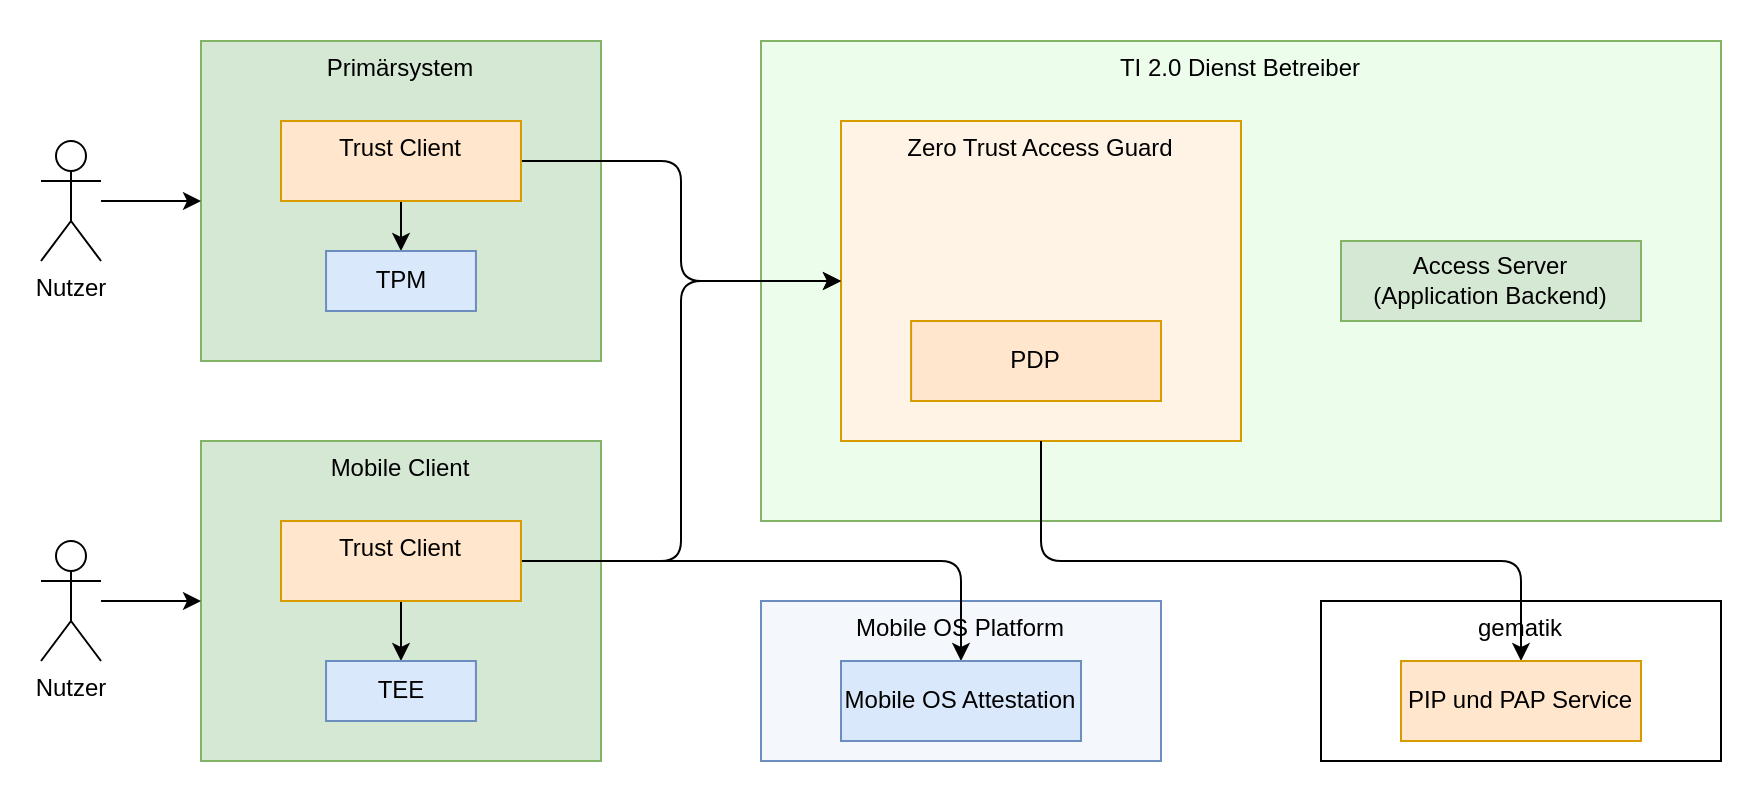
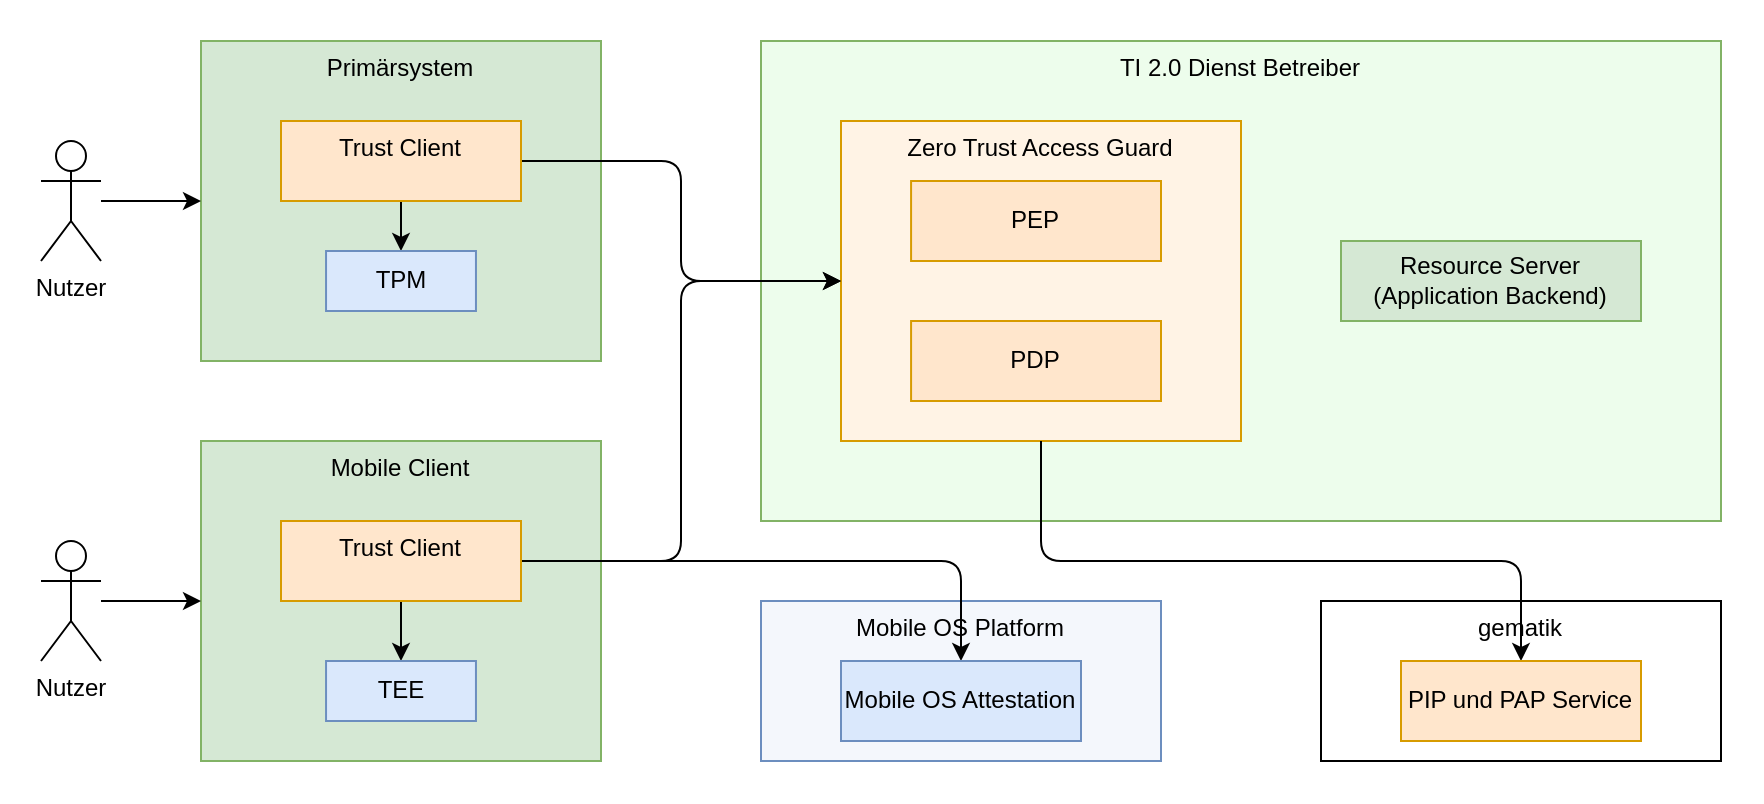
node "PEP": added
node "Access Server (Application Backend)": label "Access Server (Application Backend)" -> "Resource Server (Application Backend)"
